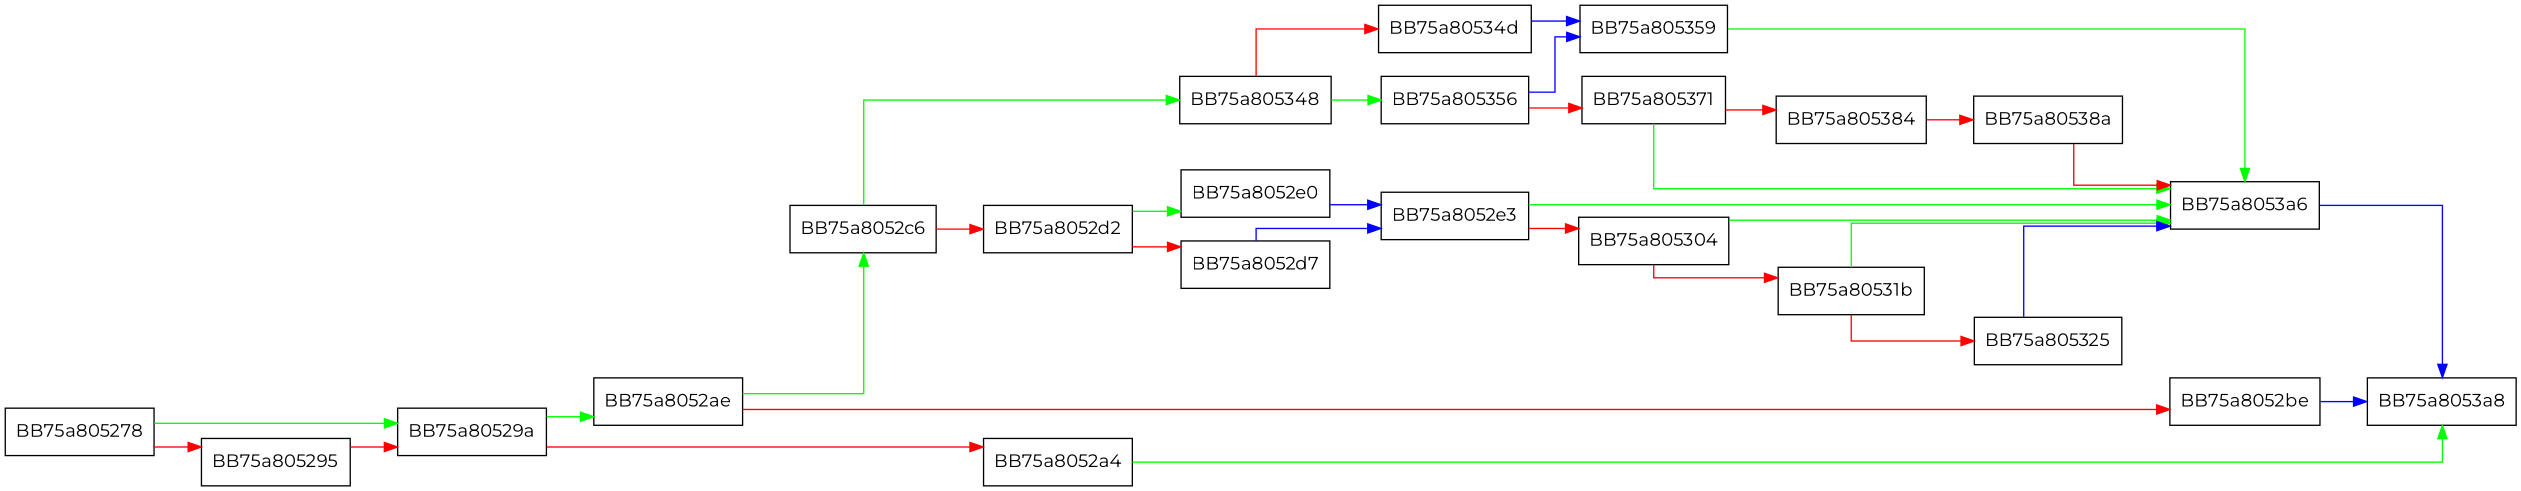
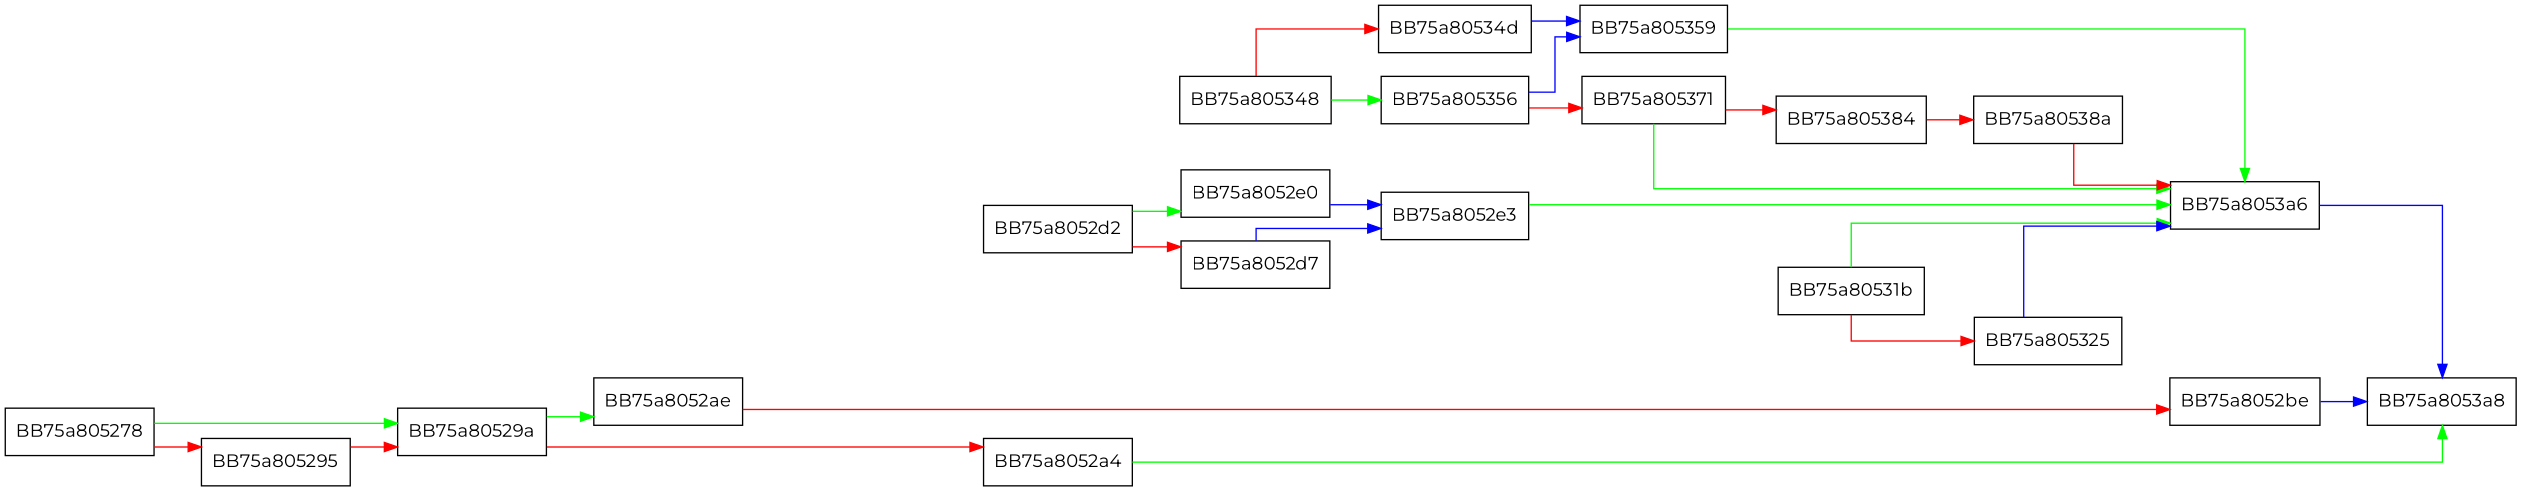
node "BB75a8052c6": removed
node "BB75a805304": removed
